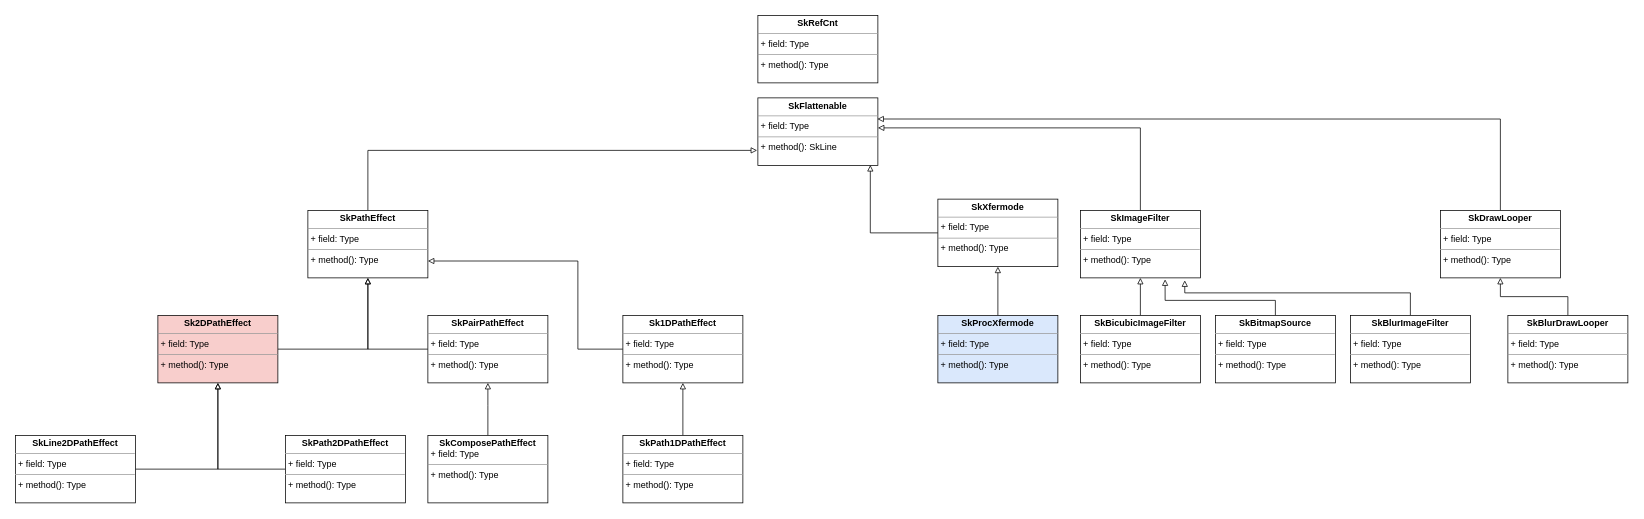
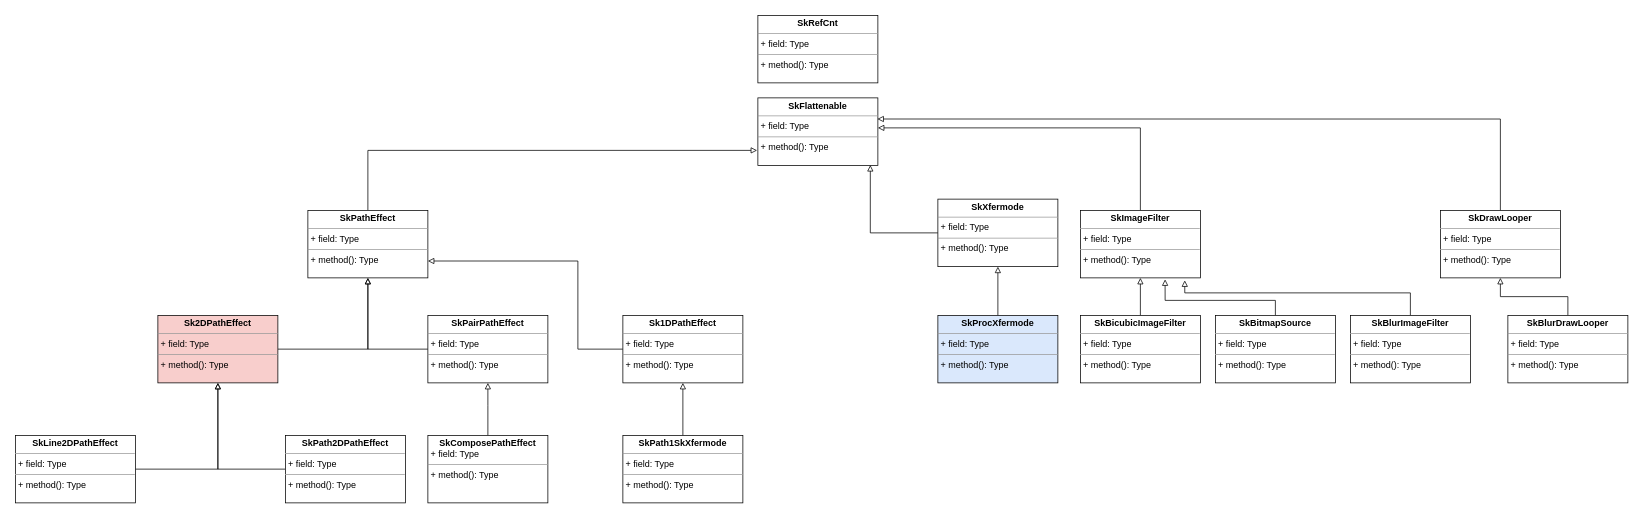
node "SkFlattenable + field: Type + method(): SkLine": label "SkFlattenable + field: Type + method(): SkLine" -> "SkFlattenable + field: Type + method(): Type"
node "SkPath1DPathEffect + field: Type + method(): Type": label "SkPath1DPathEffect + field: Type + method(): Type" -> "SkPath1SkXfermode + field: Type + method(): Type"
